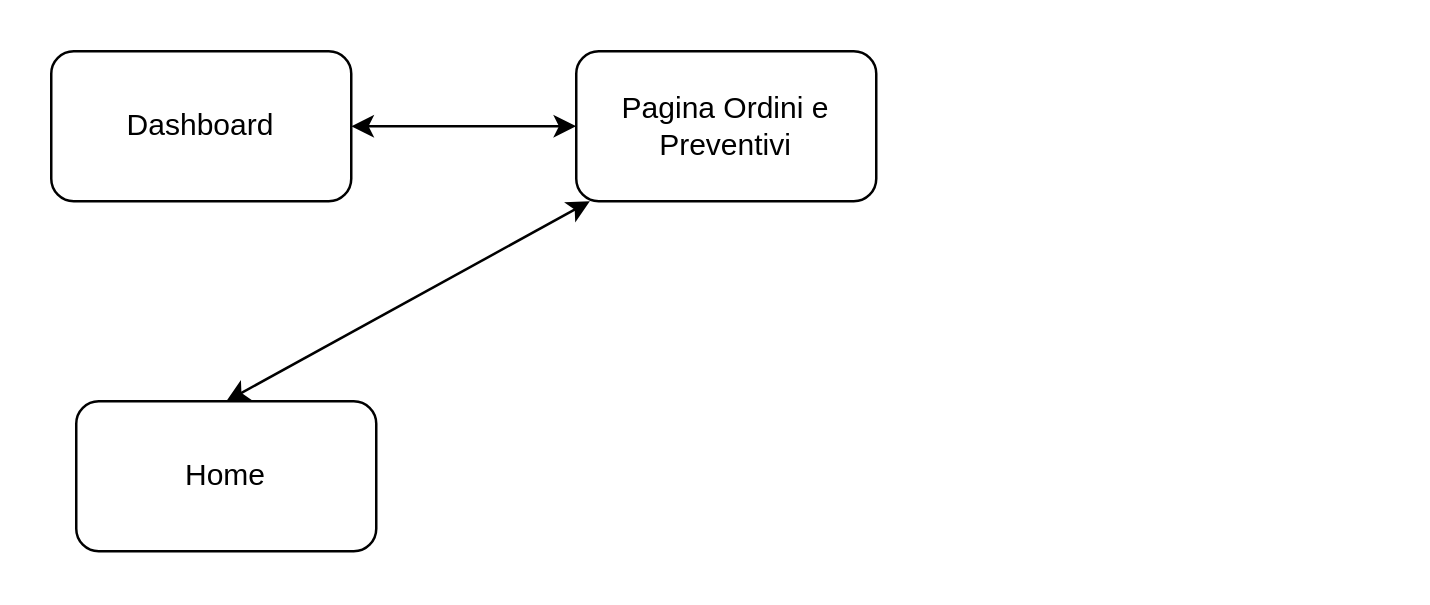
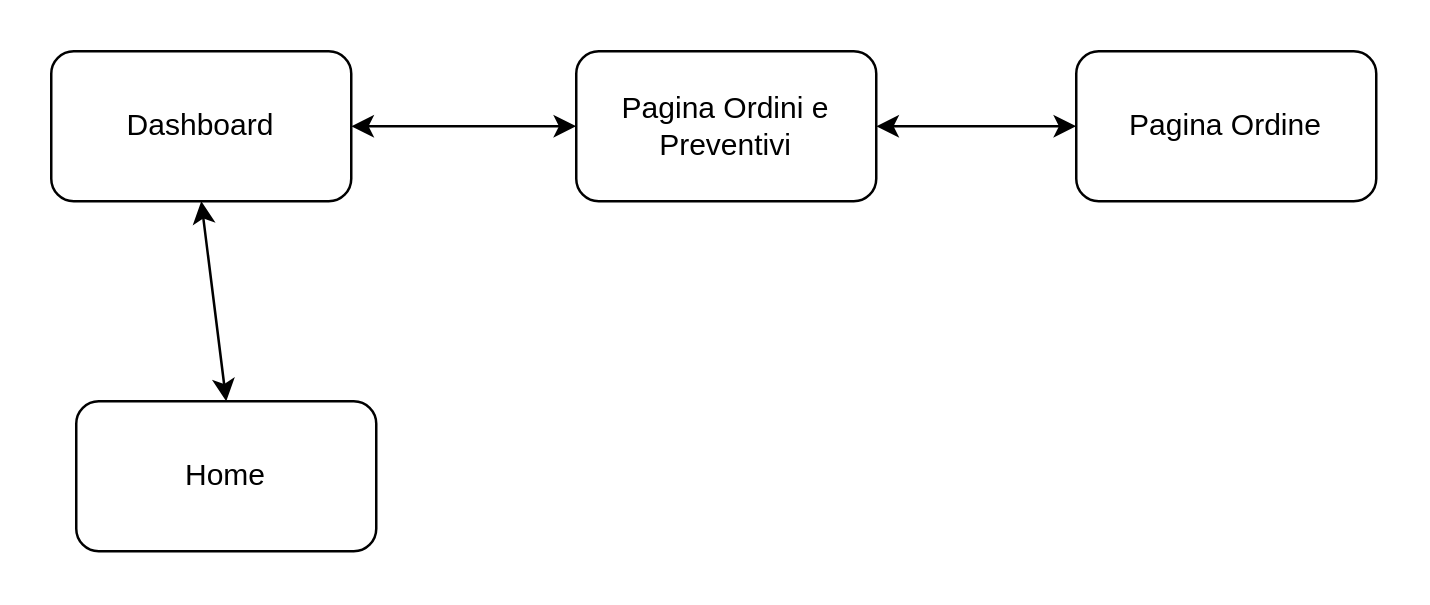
edge "Pagina Ordini e Preventivi" -- "Pagina Ordine": added
node "Pagina Ordine": added
edge "Pagina Ordini e Preventivi" -- "Home": now "Dashboard" -- "Home"
